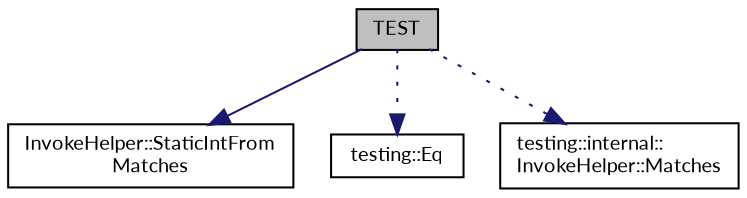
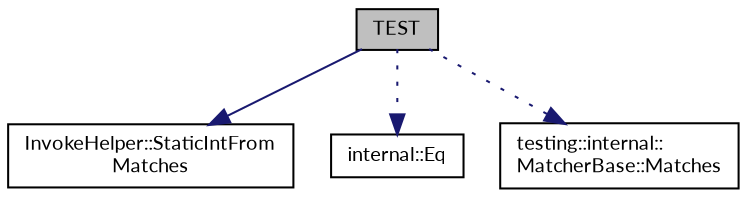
node "testing::Eq": label "testing::Eq" -> "internal::Eq"
node "testing::internal:: InvokeHelper::Matches": label "testing::internal:: InvokeHelper::Matches" -> "testing::internal:: MatcherBase::Matches"
